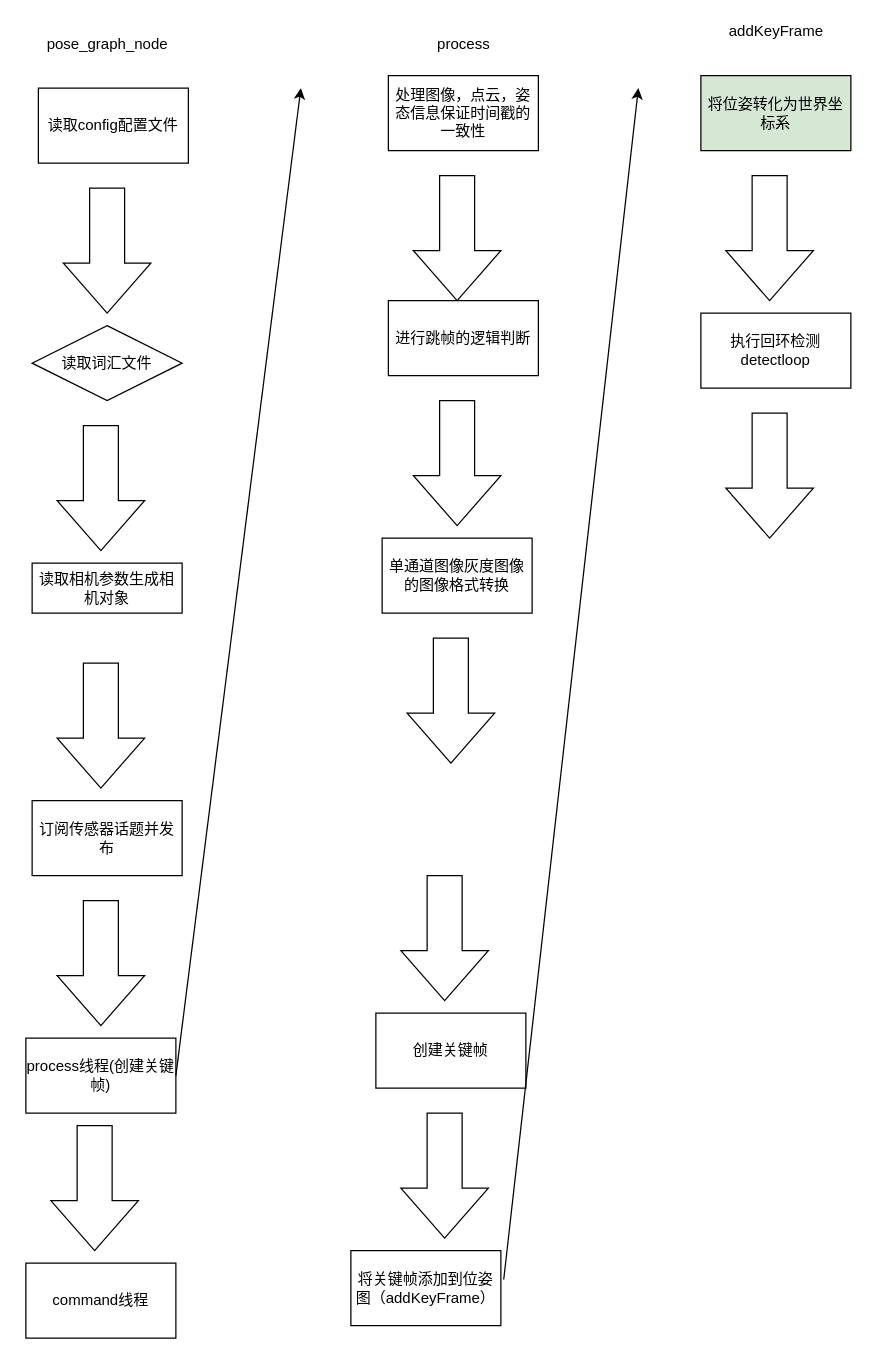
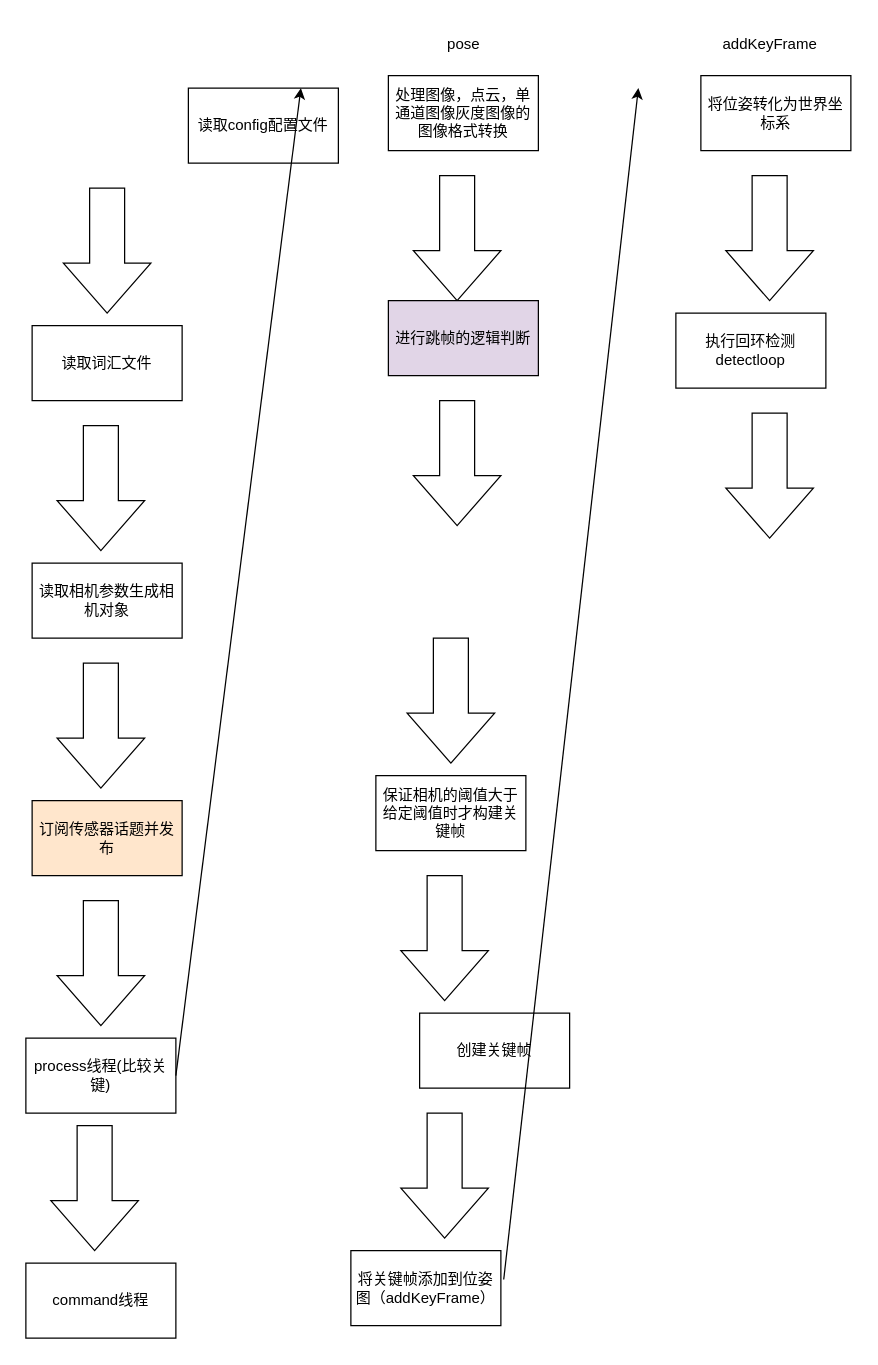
node "addKeyFrame": moved (776, 32) -> (769, 44)
node "pose_graph_node": removed
node "process": label "process" -> "pose"
node "处理图像，点云，姿态信息保证时间戳的一致性": label "处理图像，点云，姿态信息保证时间戳的一致性" -> "处理图像，点云，单通道图像灰度图像的图像格式转换"
node "将位姿转化为世界坐标系": fillcolor #d5e8d4 -> #ffffff
node "读取config配置文件": moved (113, 126) -> (263, 126)
node "进行跳帧的逻辑判断": fillcolor #ffffff -> #e1d5e7
node "执行回环检测detectloop": moved (776, 351) -> (751, 351)
node "读取词汇文件": shape diamond -> rectangle
node "单通道图像灰度图像的图像格式转换": removed
node "读取相机参数生成相机对象": size 150x50 -> 150x75
node "保证相机的阈值大于给定阈值时才构建关键帧": added
node "订阅传感器话题并发布": fillcolor #ffffff -> #ffe6cc
node "创建关键帧": moved (451, 1051) -> (494, 1051)
node "process线程(创建关键帧)": label "process线程(创建关键帧)" -> "process线程(比较关键)"
